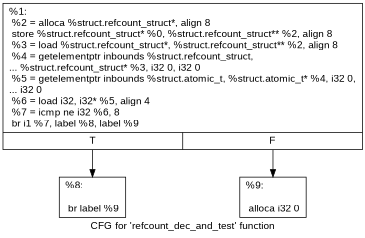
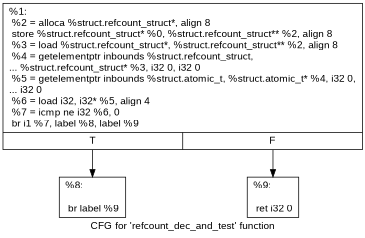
node "%1:": text "%7 = icmp ne i32 %6, 8" -> "%7 = icmp ne i32 %6, 0"
node "%9:": text "alloca i32 0" -> "ret i32 0"
